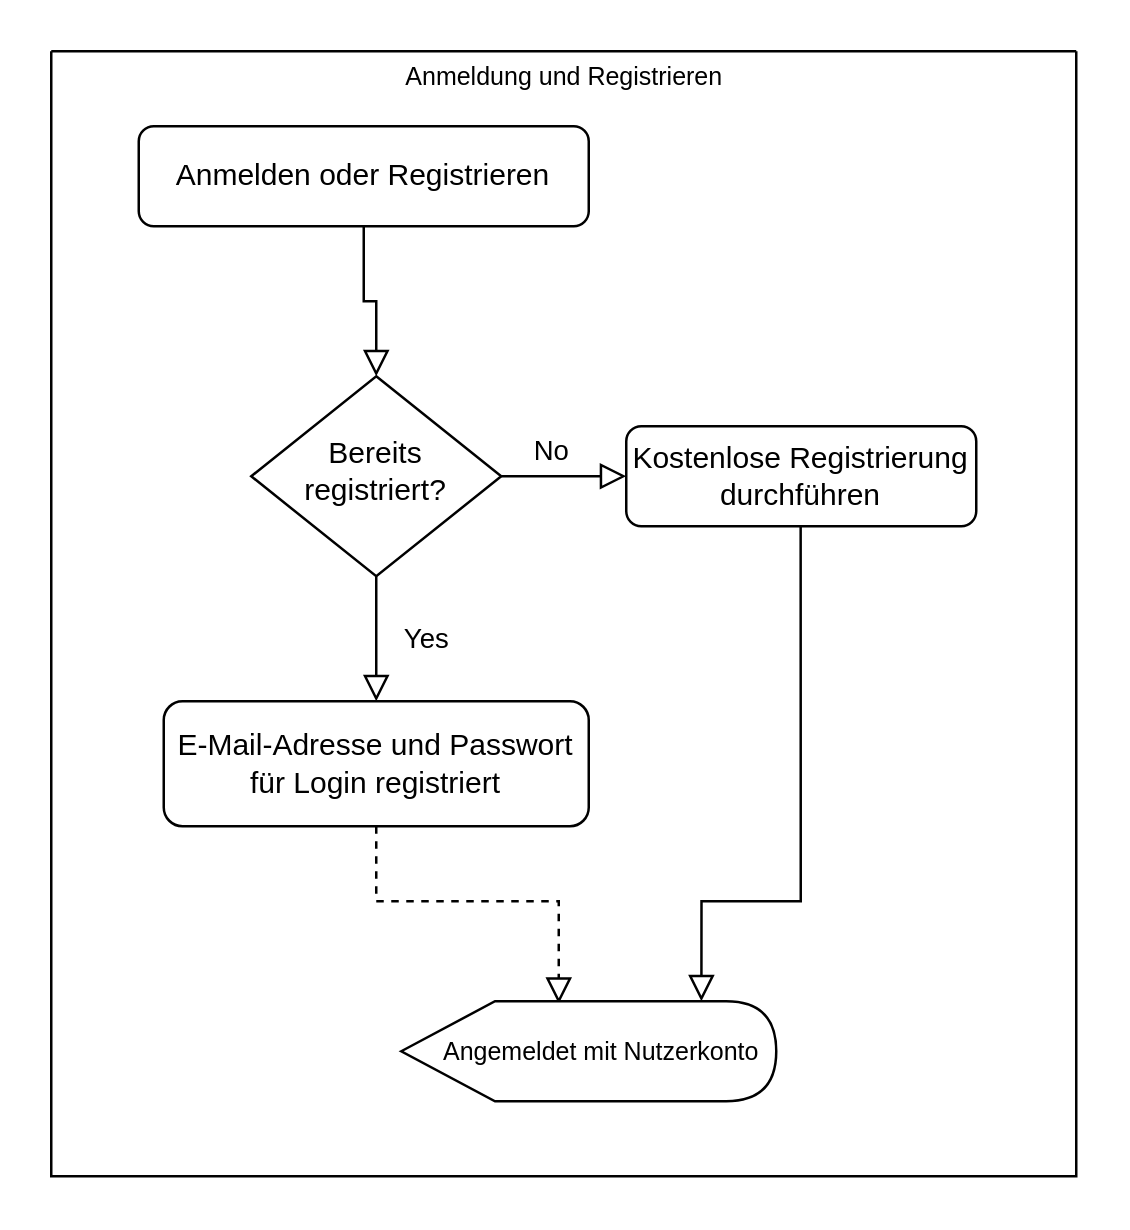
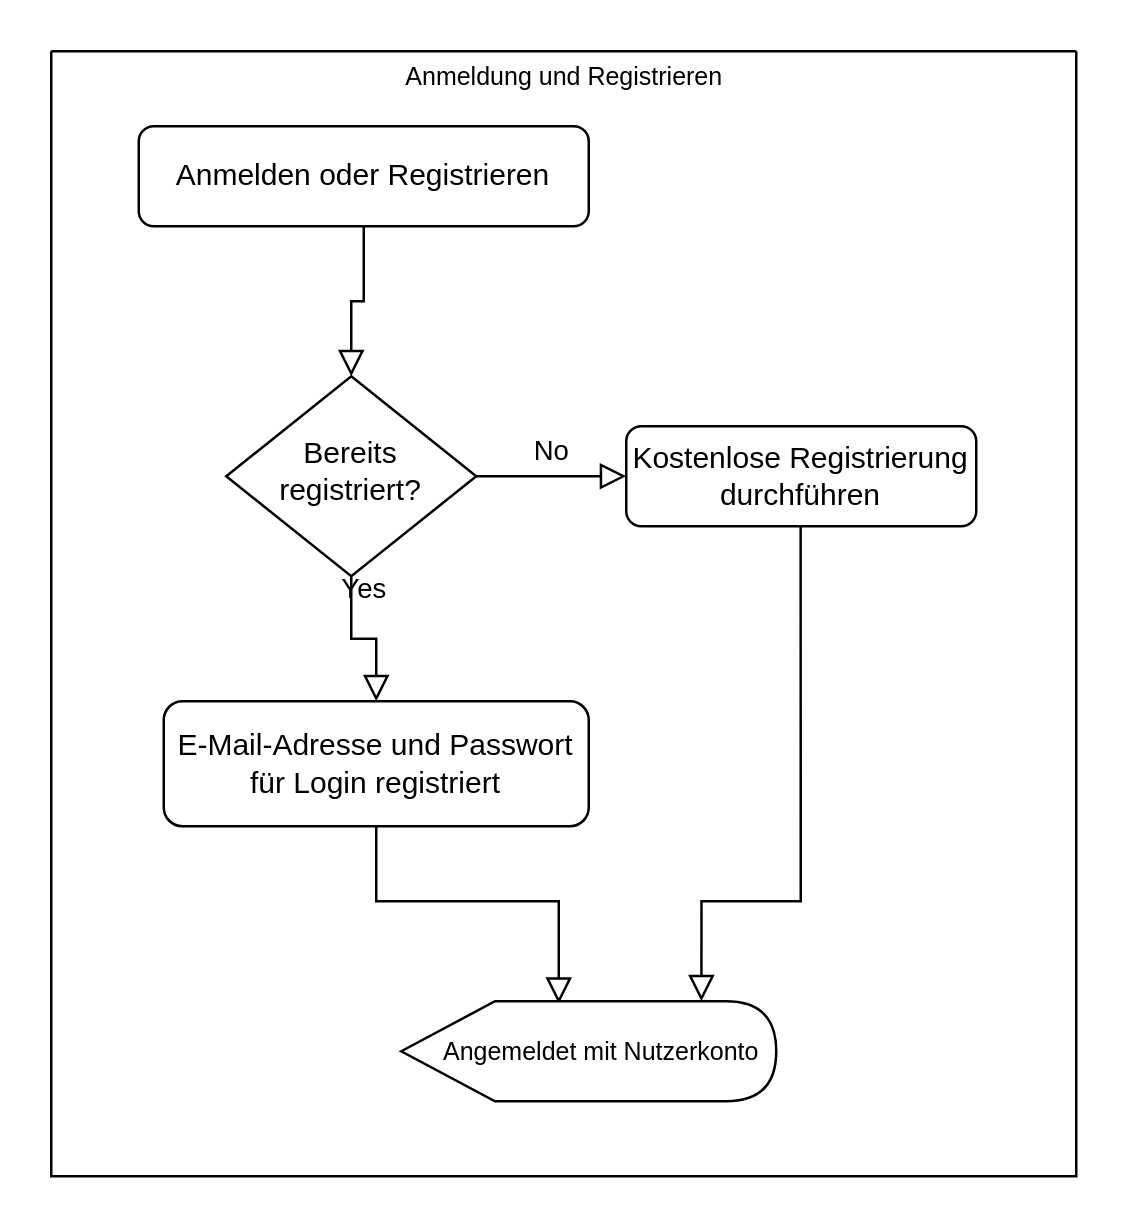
node "Bereits registriert?": moved (376, 476) -> (351, 476)
edge "E-Mail-Adresse und Passwort für Login registriert" -> "Angemeldet mit Nutzerkonto": style dashed -> solid
